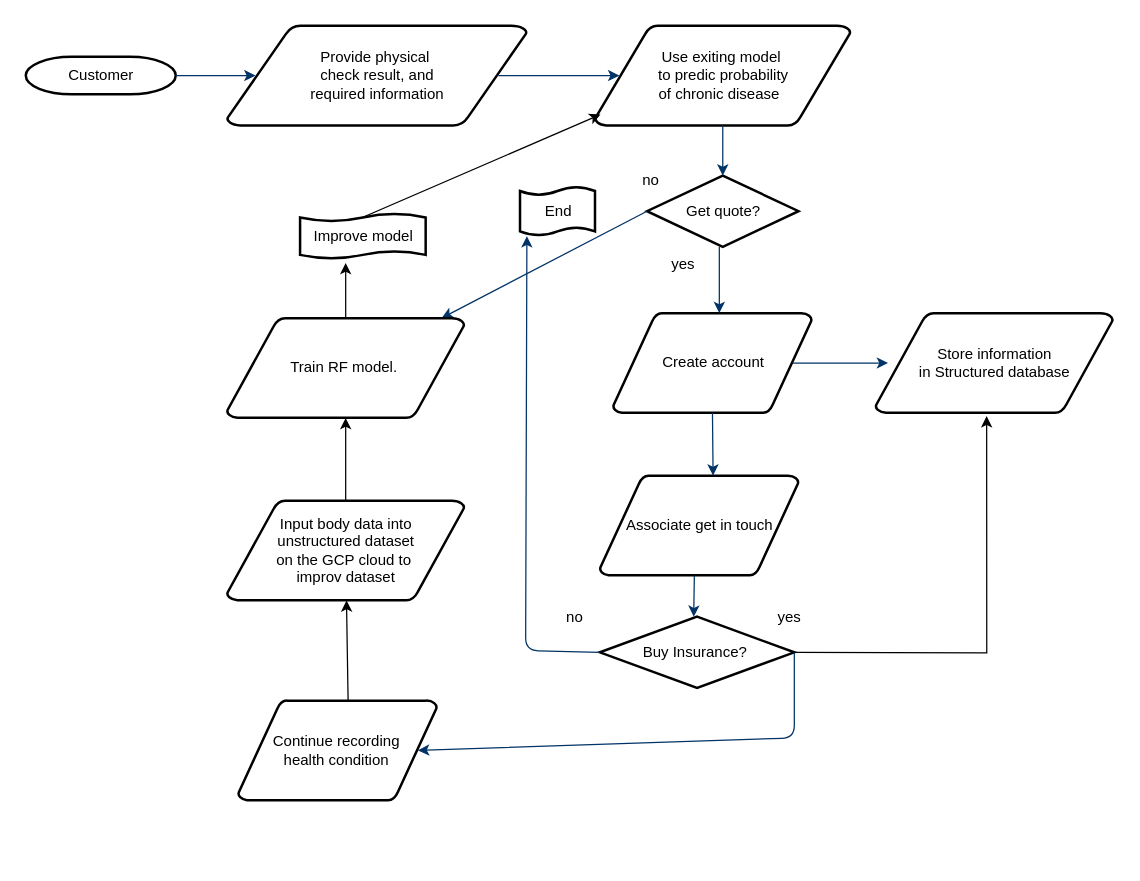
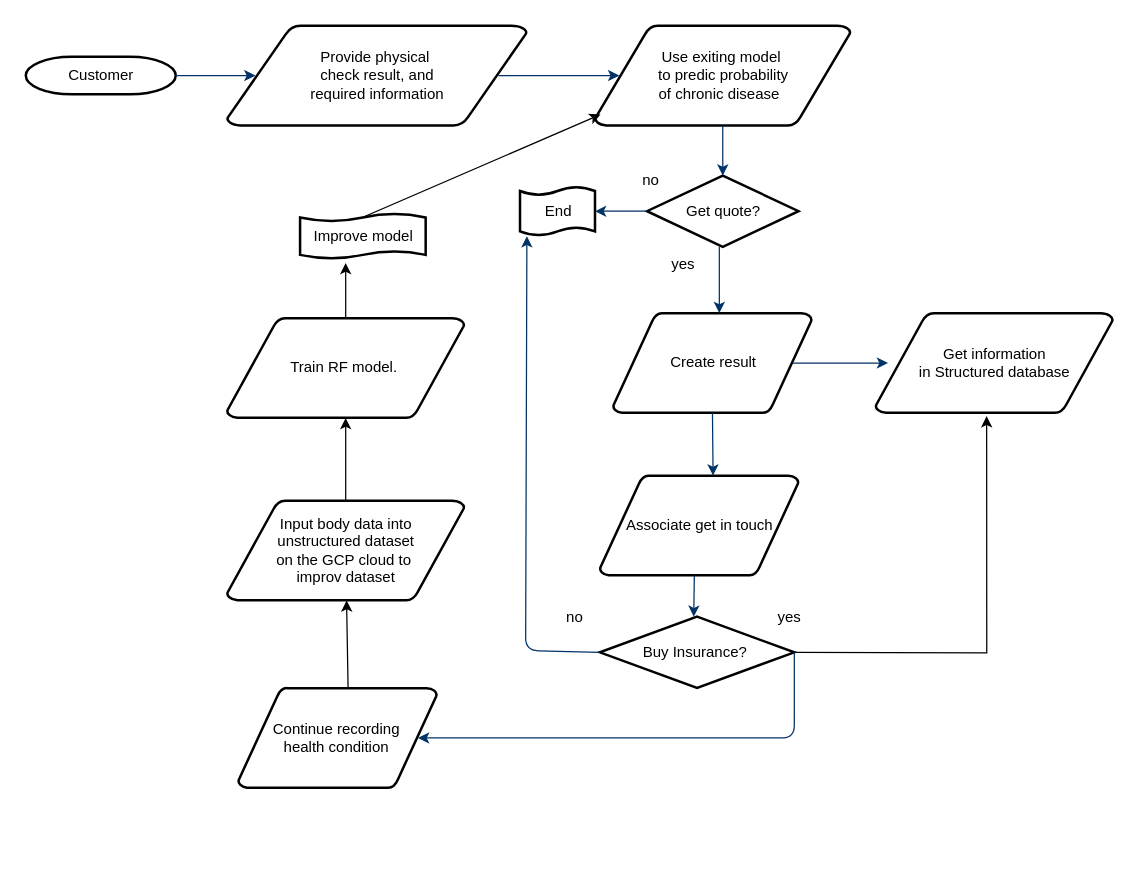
edge "Get quote?" -> "Train RF model.": now "Get quote?" -> "End"
node "Create account": label "Create account" -> "Create result"
node "Store information in Structured database": label "Store information in Structured database" -> "Get information in Structured database"
node "Continue recording health condition": moved (338, 751) -> (338, 738)
